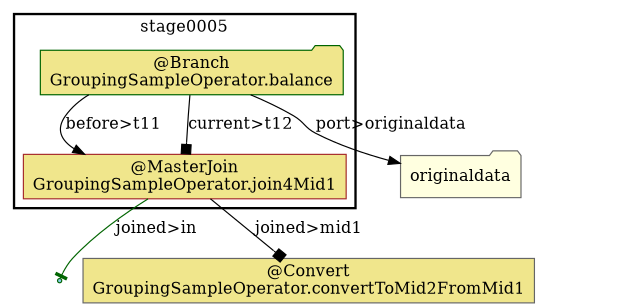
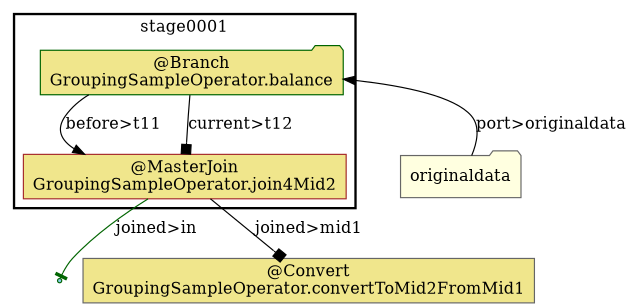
cluster "stage0005": label "stage0005" -> "stage0001"
edge "@Branch GroupingSampleOperator.balance" -> "originaldata": reversed
node "@MasterJoin GroupingSampleOperator.join4Mid1": label "@MasterJoin GroupingSampleOperator.join4Mid1" -> "@MasterJoin GroupingSampleOperator.join4Mid2"
